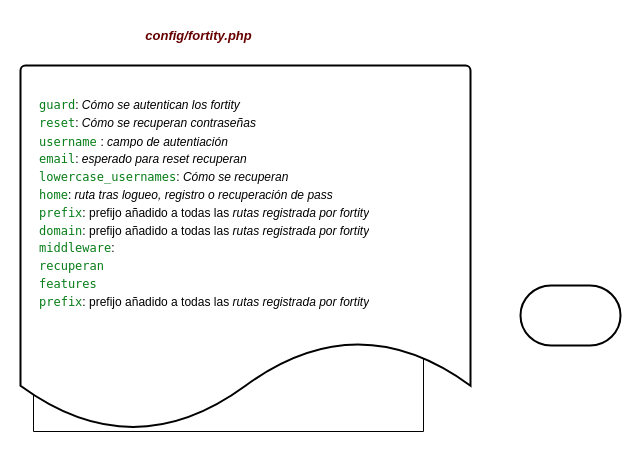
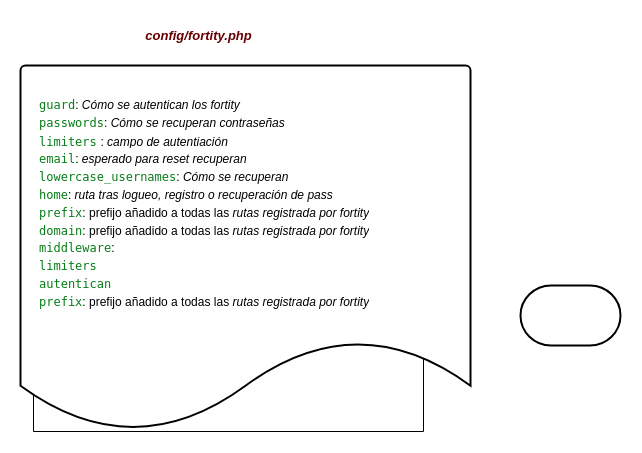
node "reset: Cómo se recuperan contraseñas": label "reset: Cómo se recuperan contraseñas" -> "passwords: Cómo se recuperan contraseñas"
node "username : campo de autentiación": label "username : campo de autentiación" -> "limiters : campo de autentiación"
node "recuperan": label "recuperan" -> "limiters"
node "features": label "features" -> "autentican"
